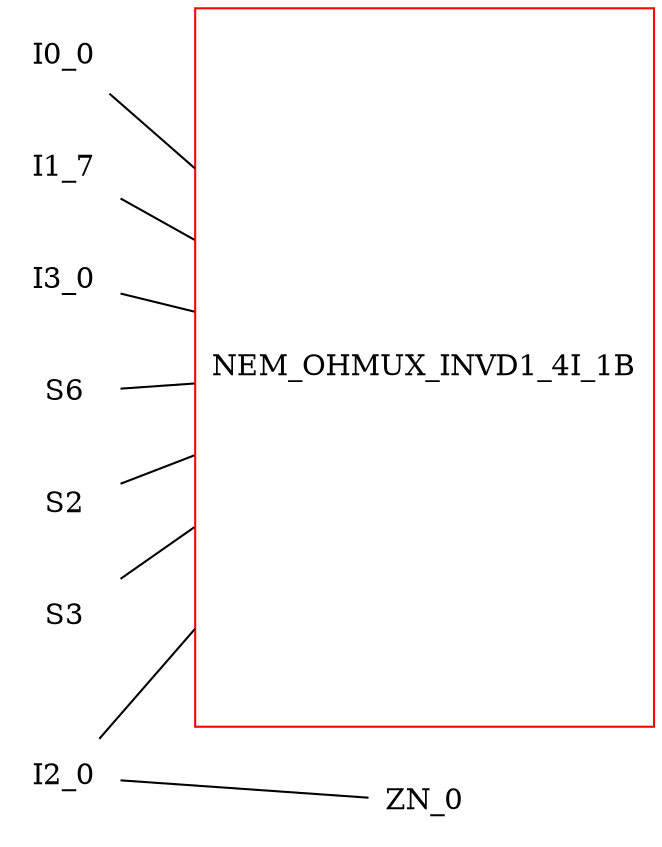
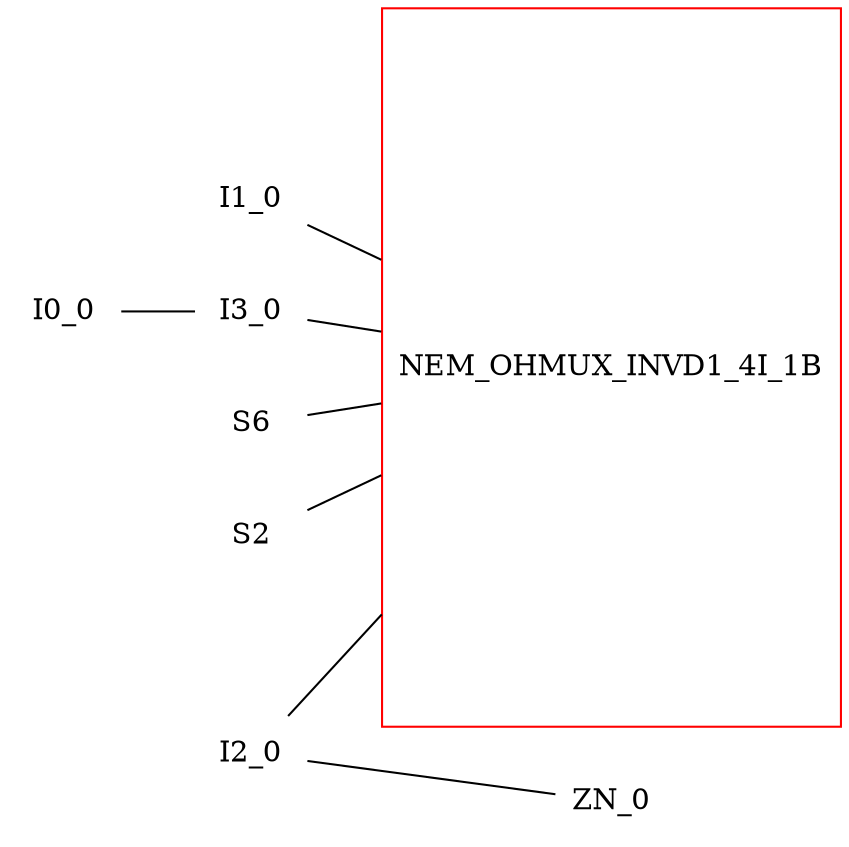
edge "I0_0" -- "NEM_OHMUX_INVD1_4I_1B": now "I0_0" -- "I3_0"
node "I1_7": label "I1_7" -> "I1_0"
node "S3": removed
